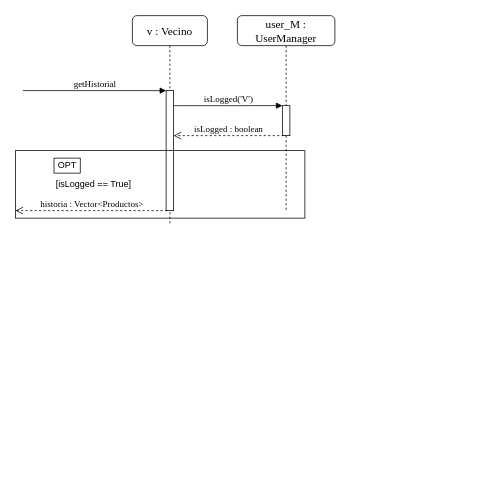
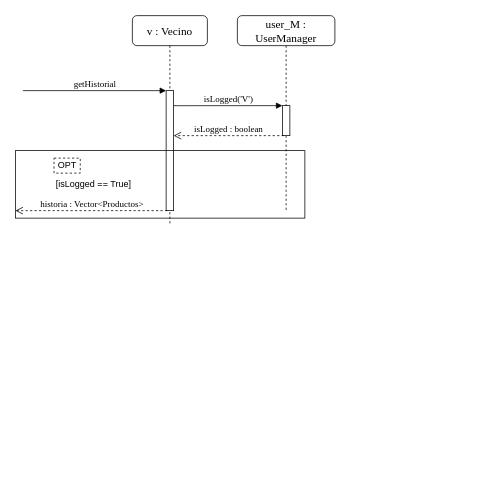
node "OPT": style solid -> dashed
